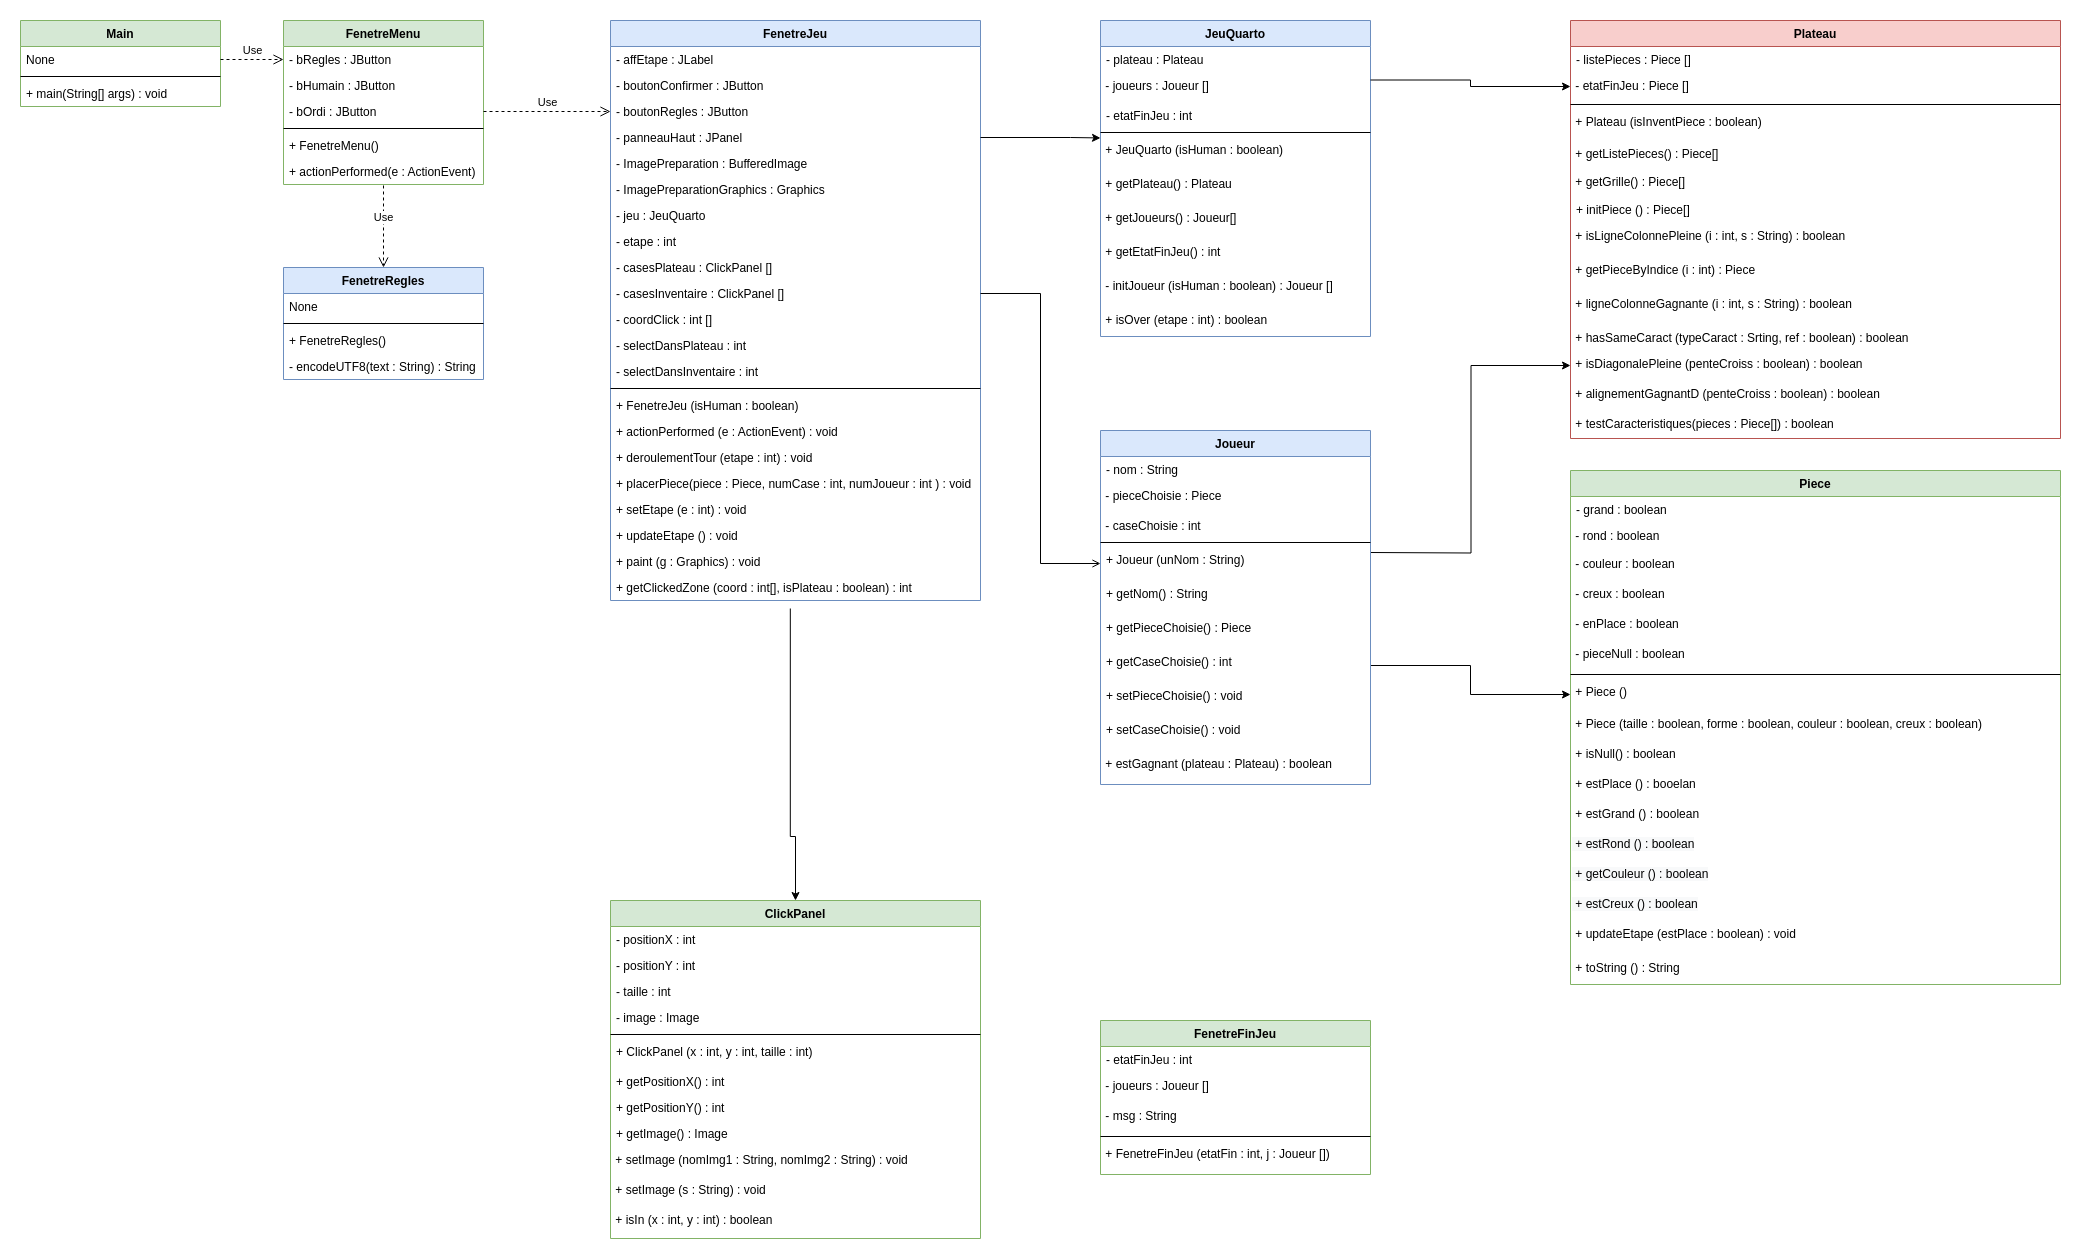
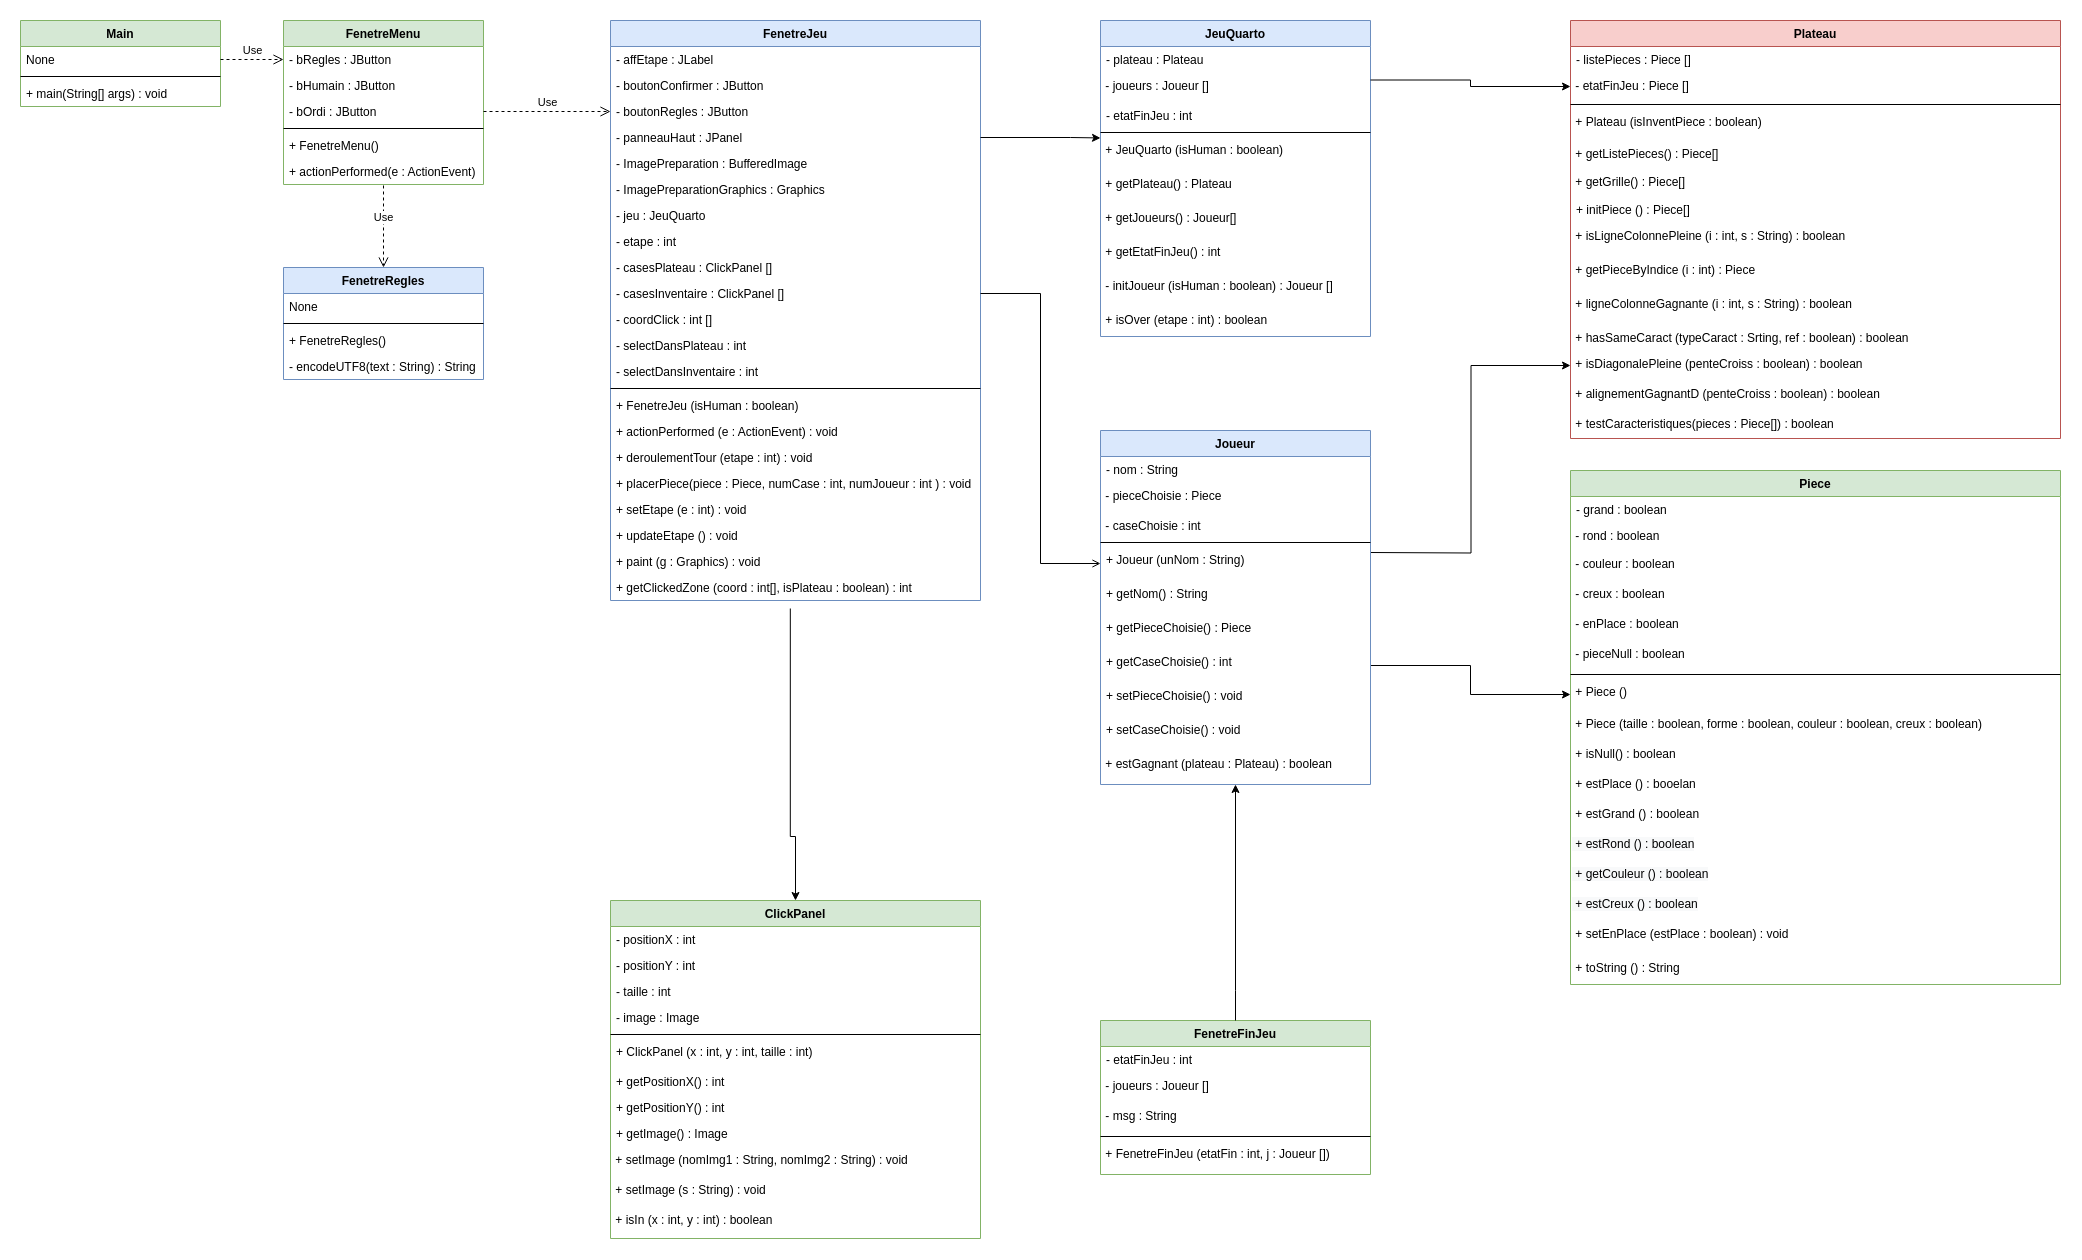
edge "FenetreFinJeu" -> "+ estGagnant (plateau : Plateau) : boolean": added
node "+ updateEtape (estPlace : boolean) : void": label "+ updateEtape (estPlace : boolean) : void" -> "+ setEnPlace (estPlace : boolean) : void"
